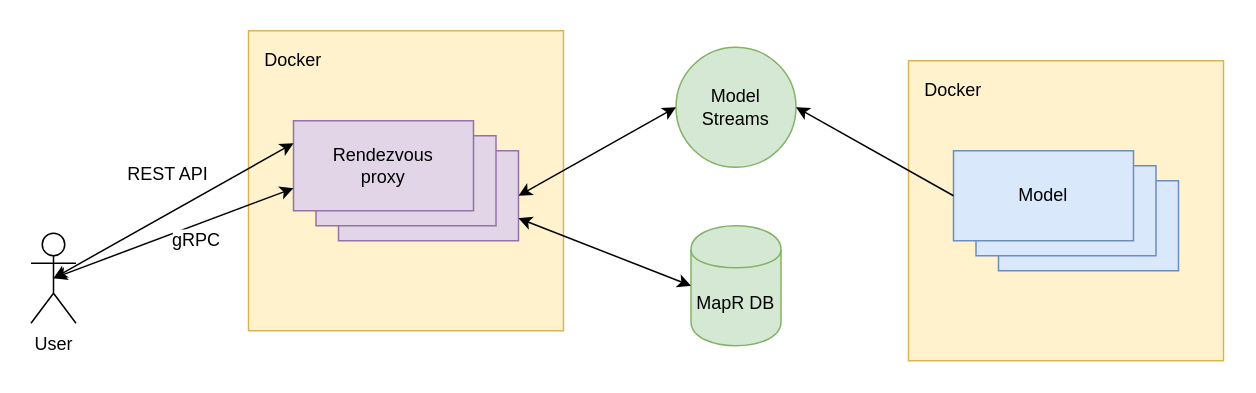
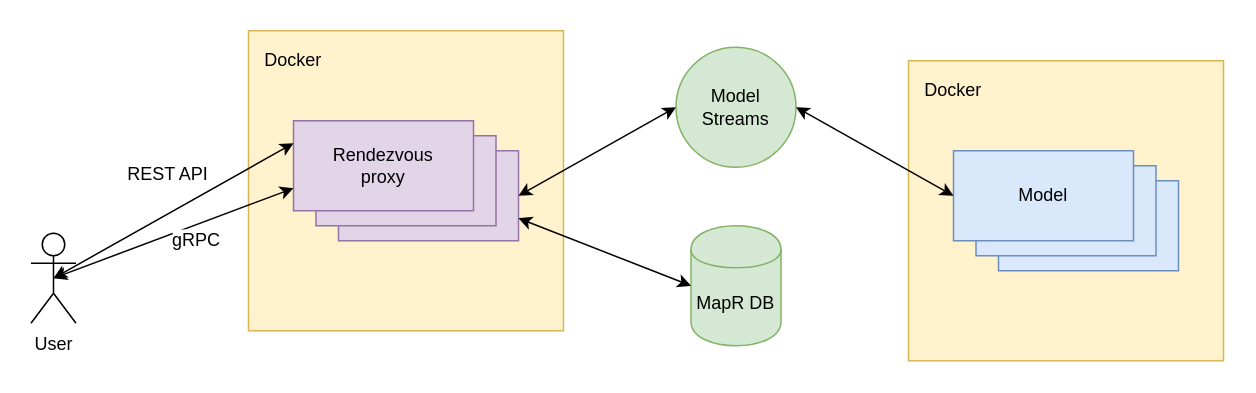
edge "Model" -> "Model Streams": arrowhead none -> classic
